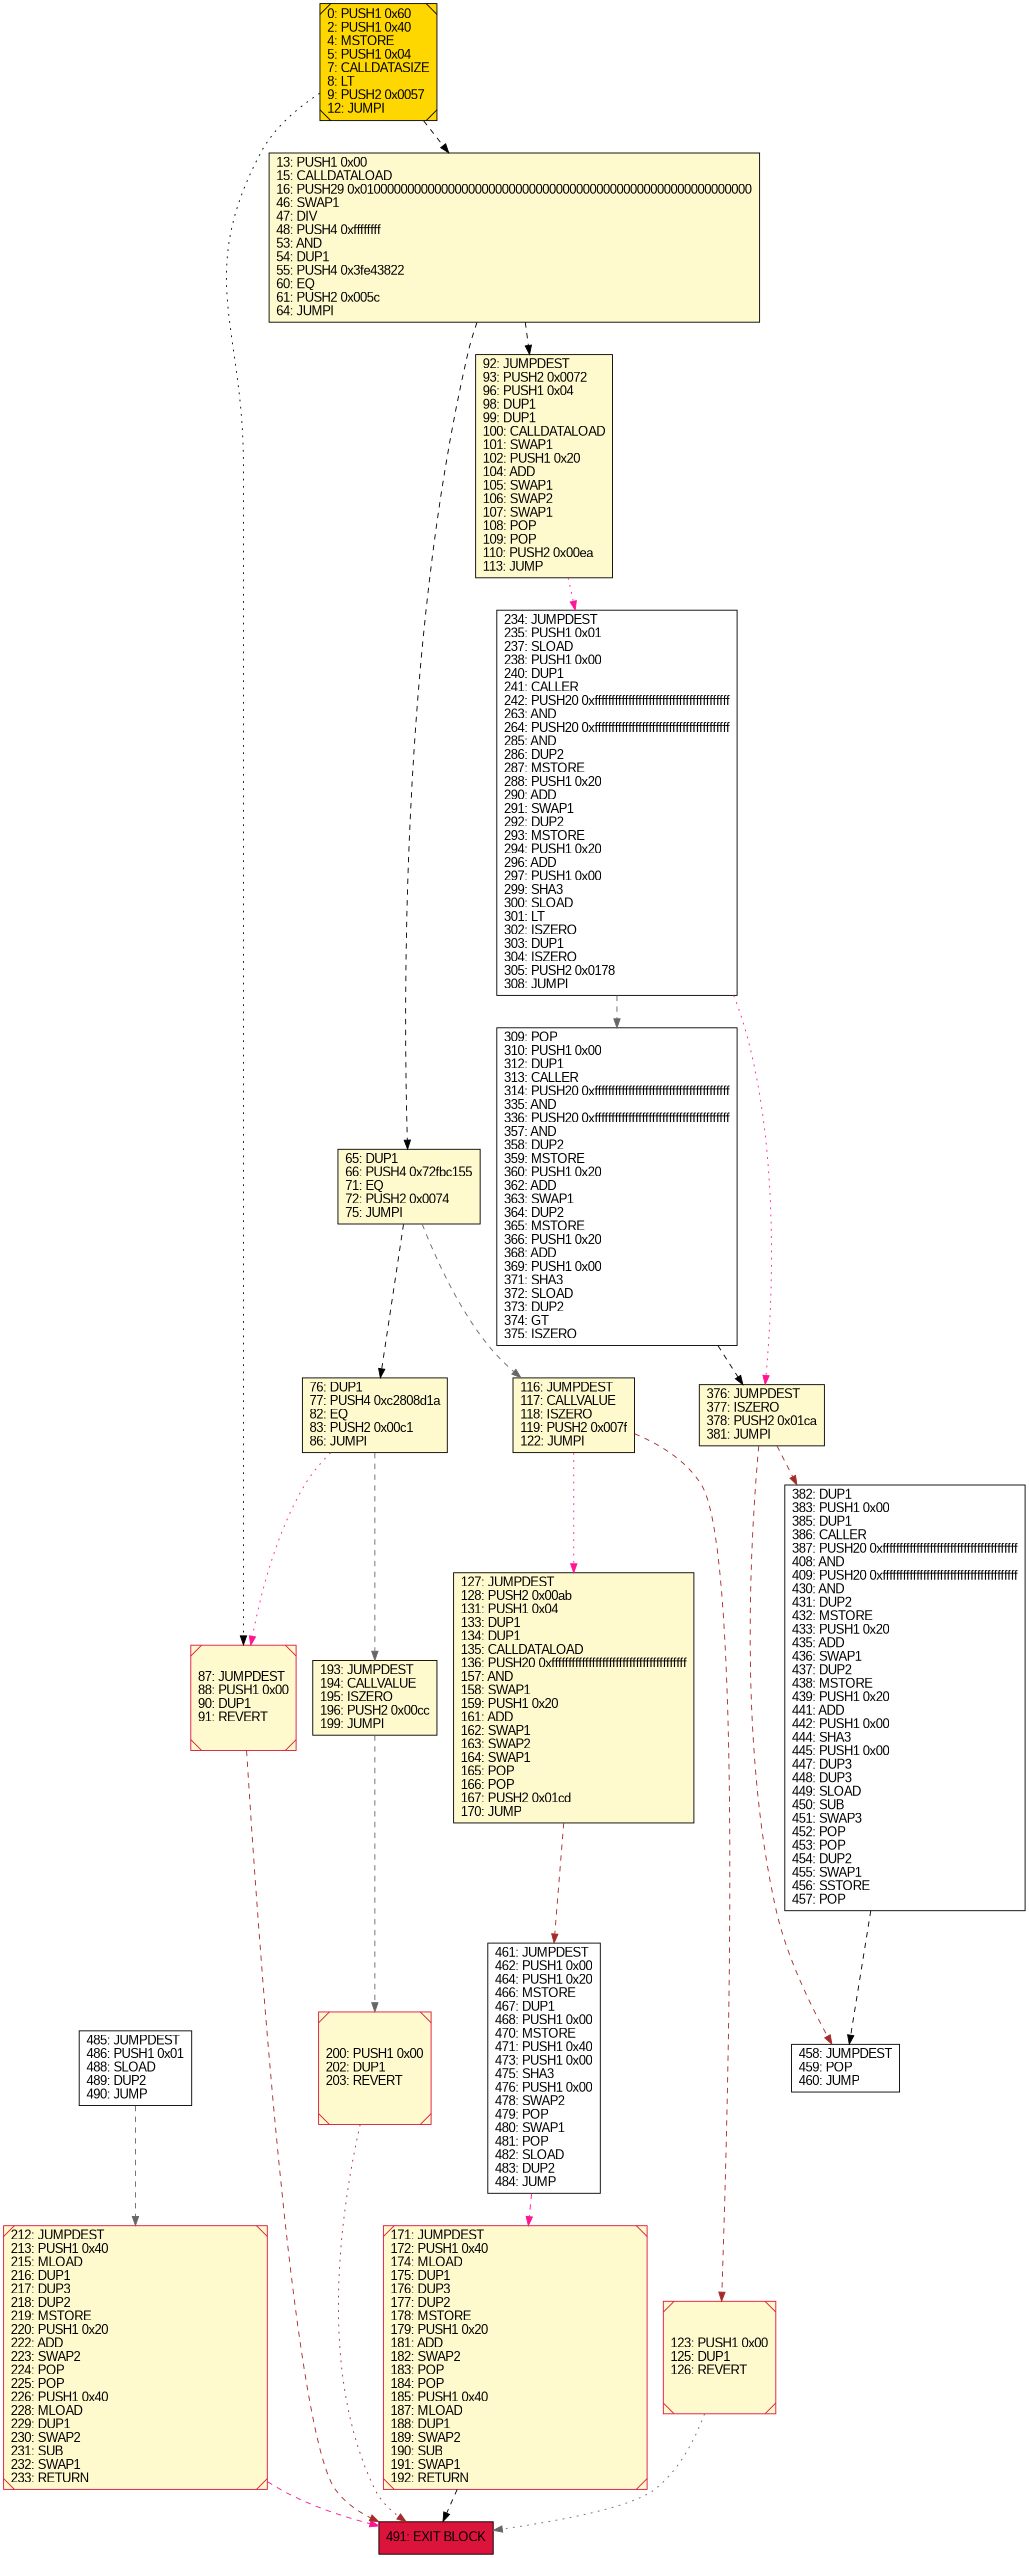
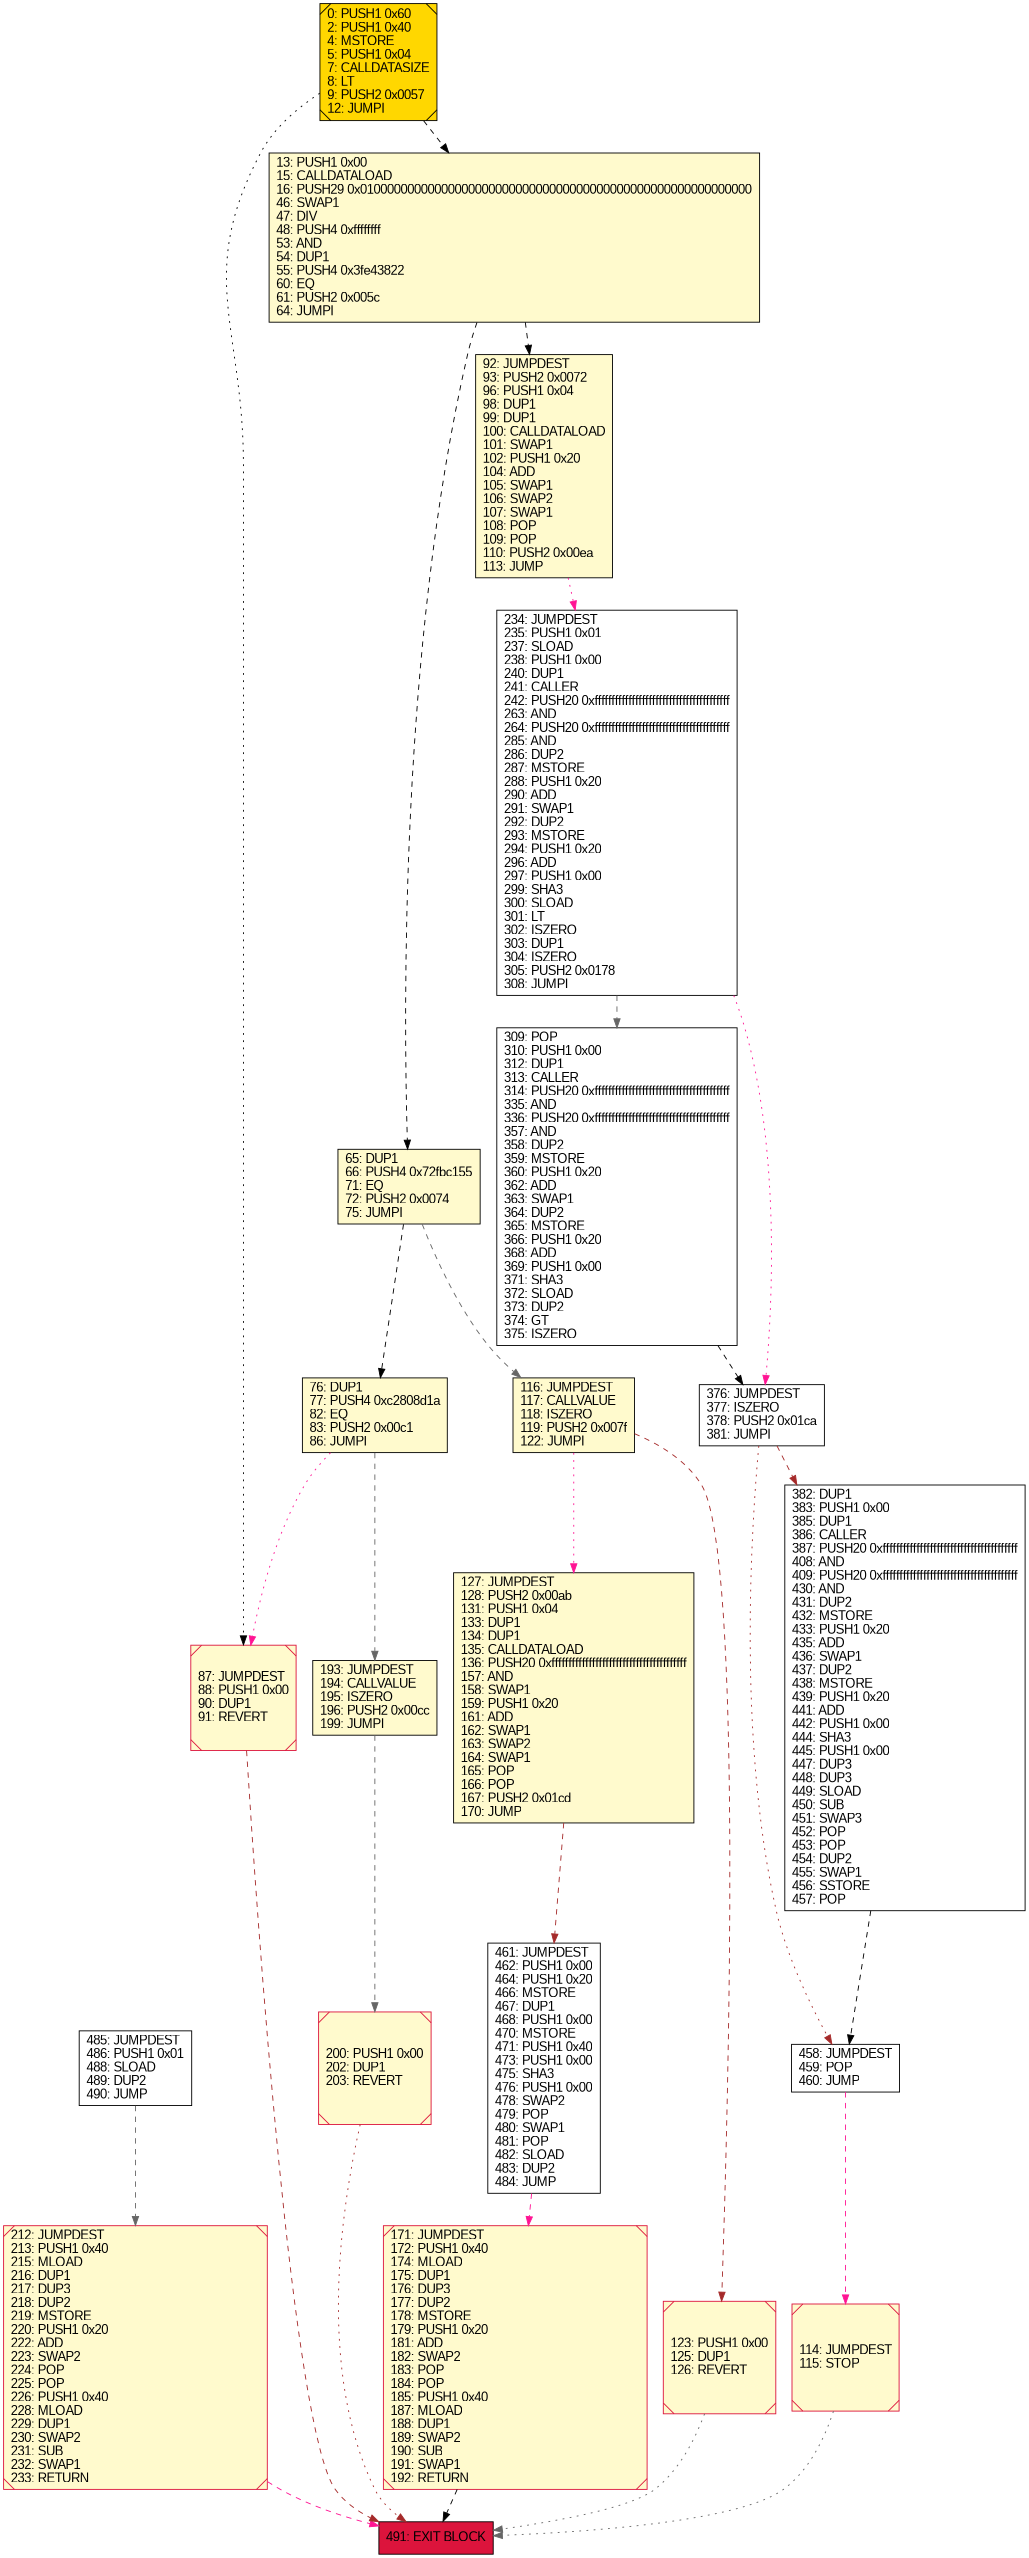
node "376: JUMPDEST 377: ISZERO 378: PUSH2 0x01ca 381: JUMPI": fillcolor lemonchiffon -> white
edge "376: JUMPDEST 377: ISZERO 378: PUSH2 0x01ca 381: JUMPI" -> "458: JUMPDEST 459: POP 460: JUMP": style dashed -> dotted
node "114: JUMPDEST 115: STOP": added
